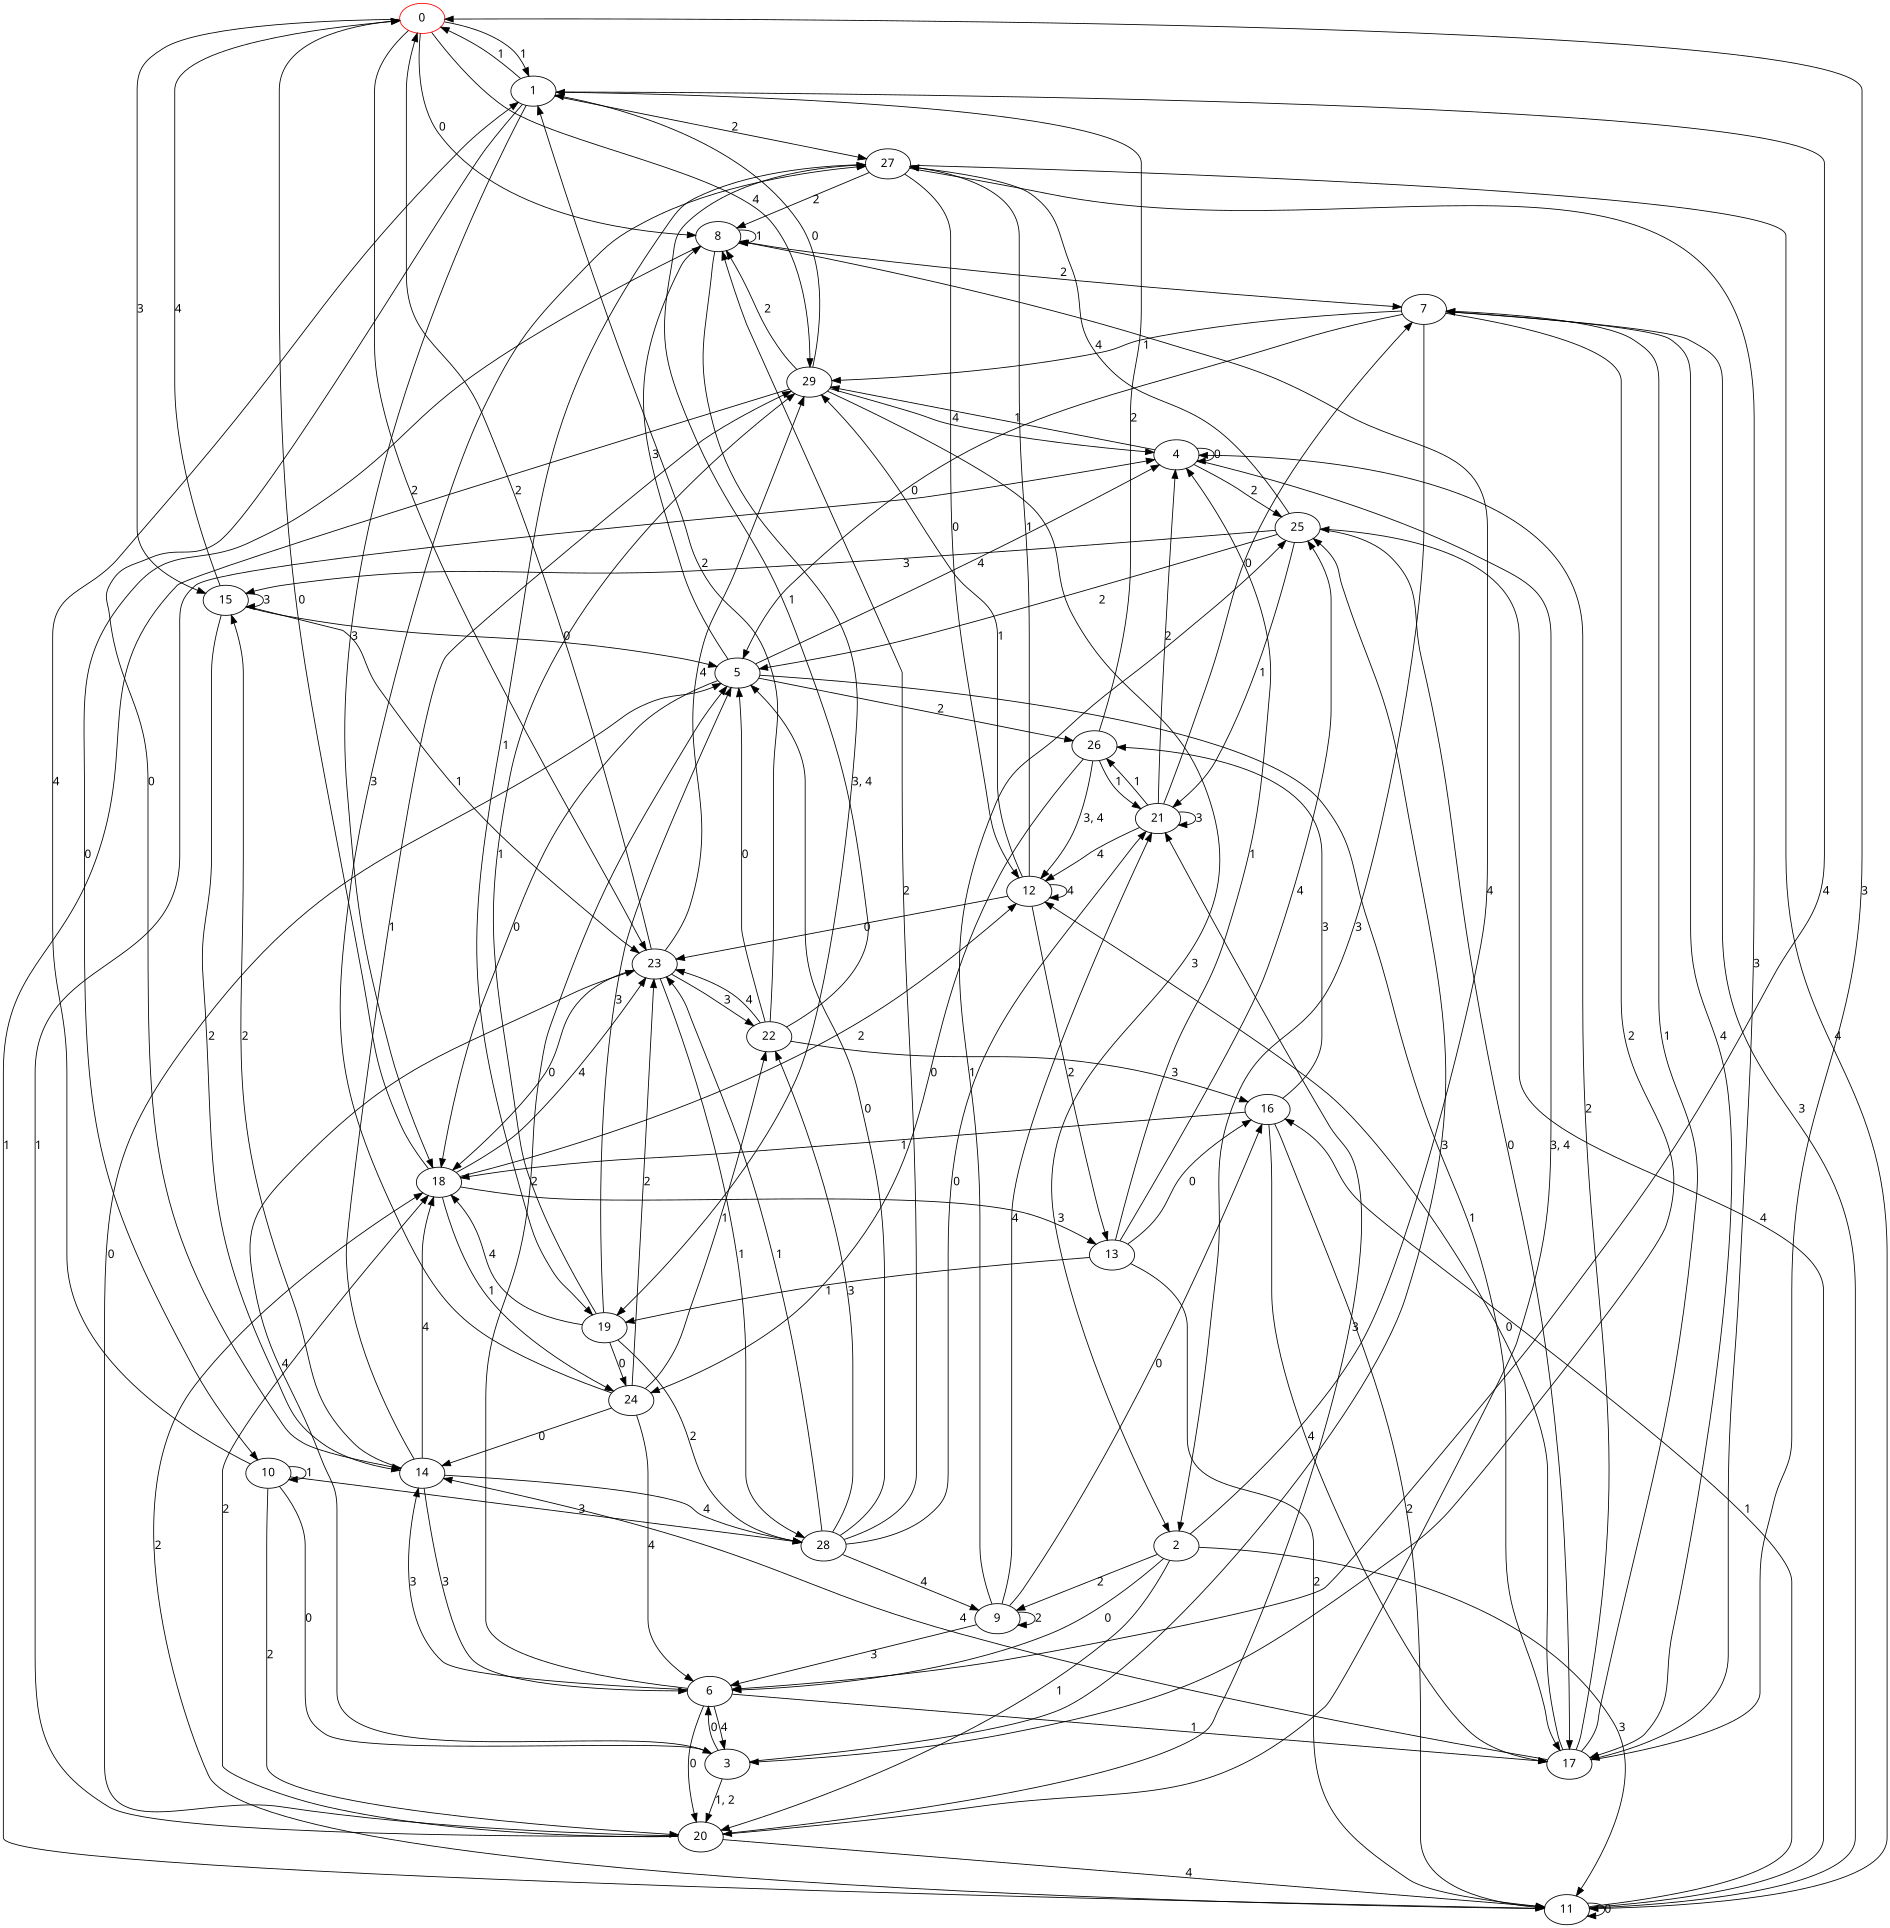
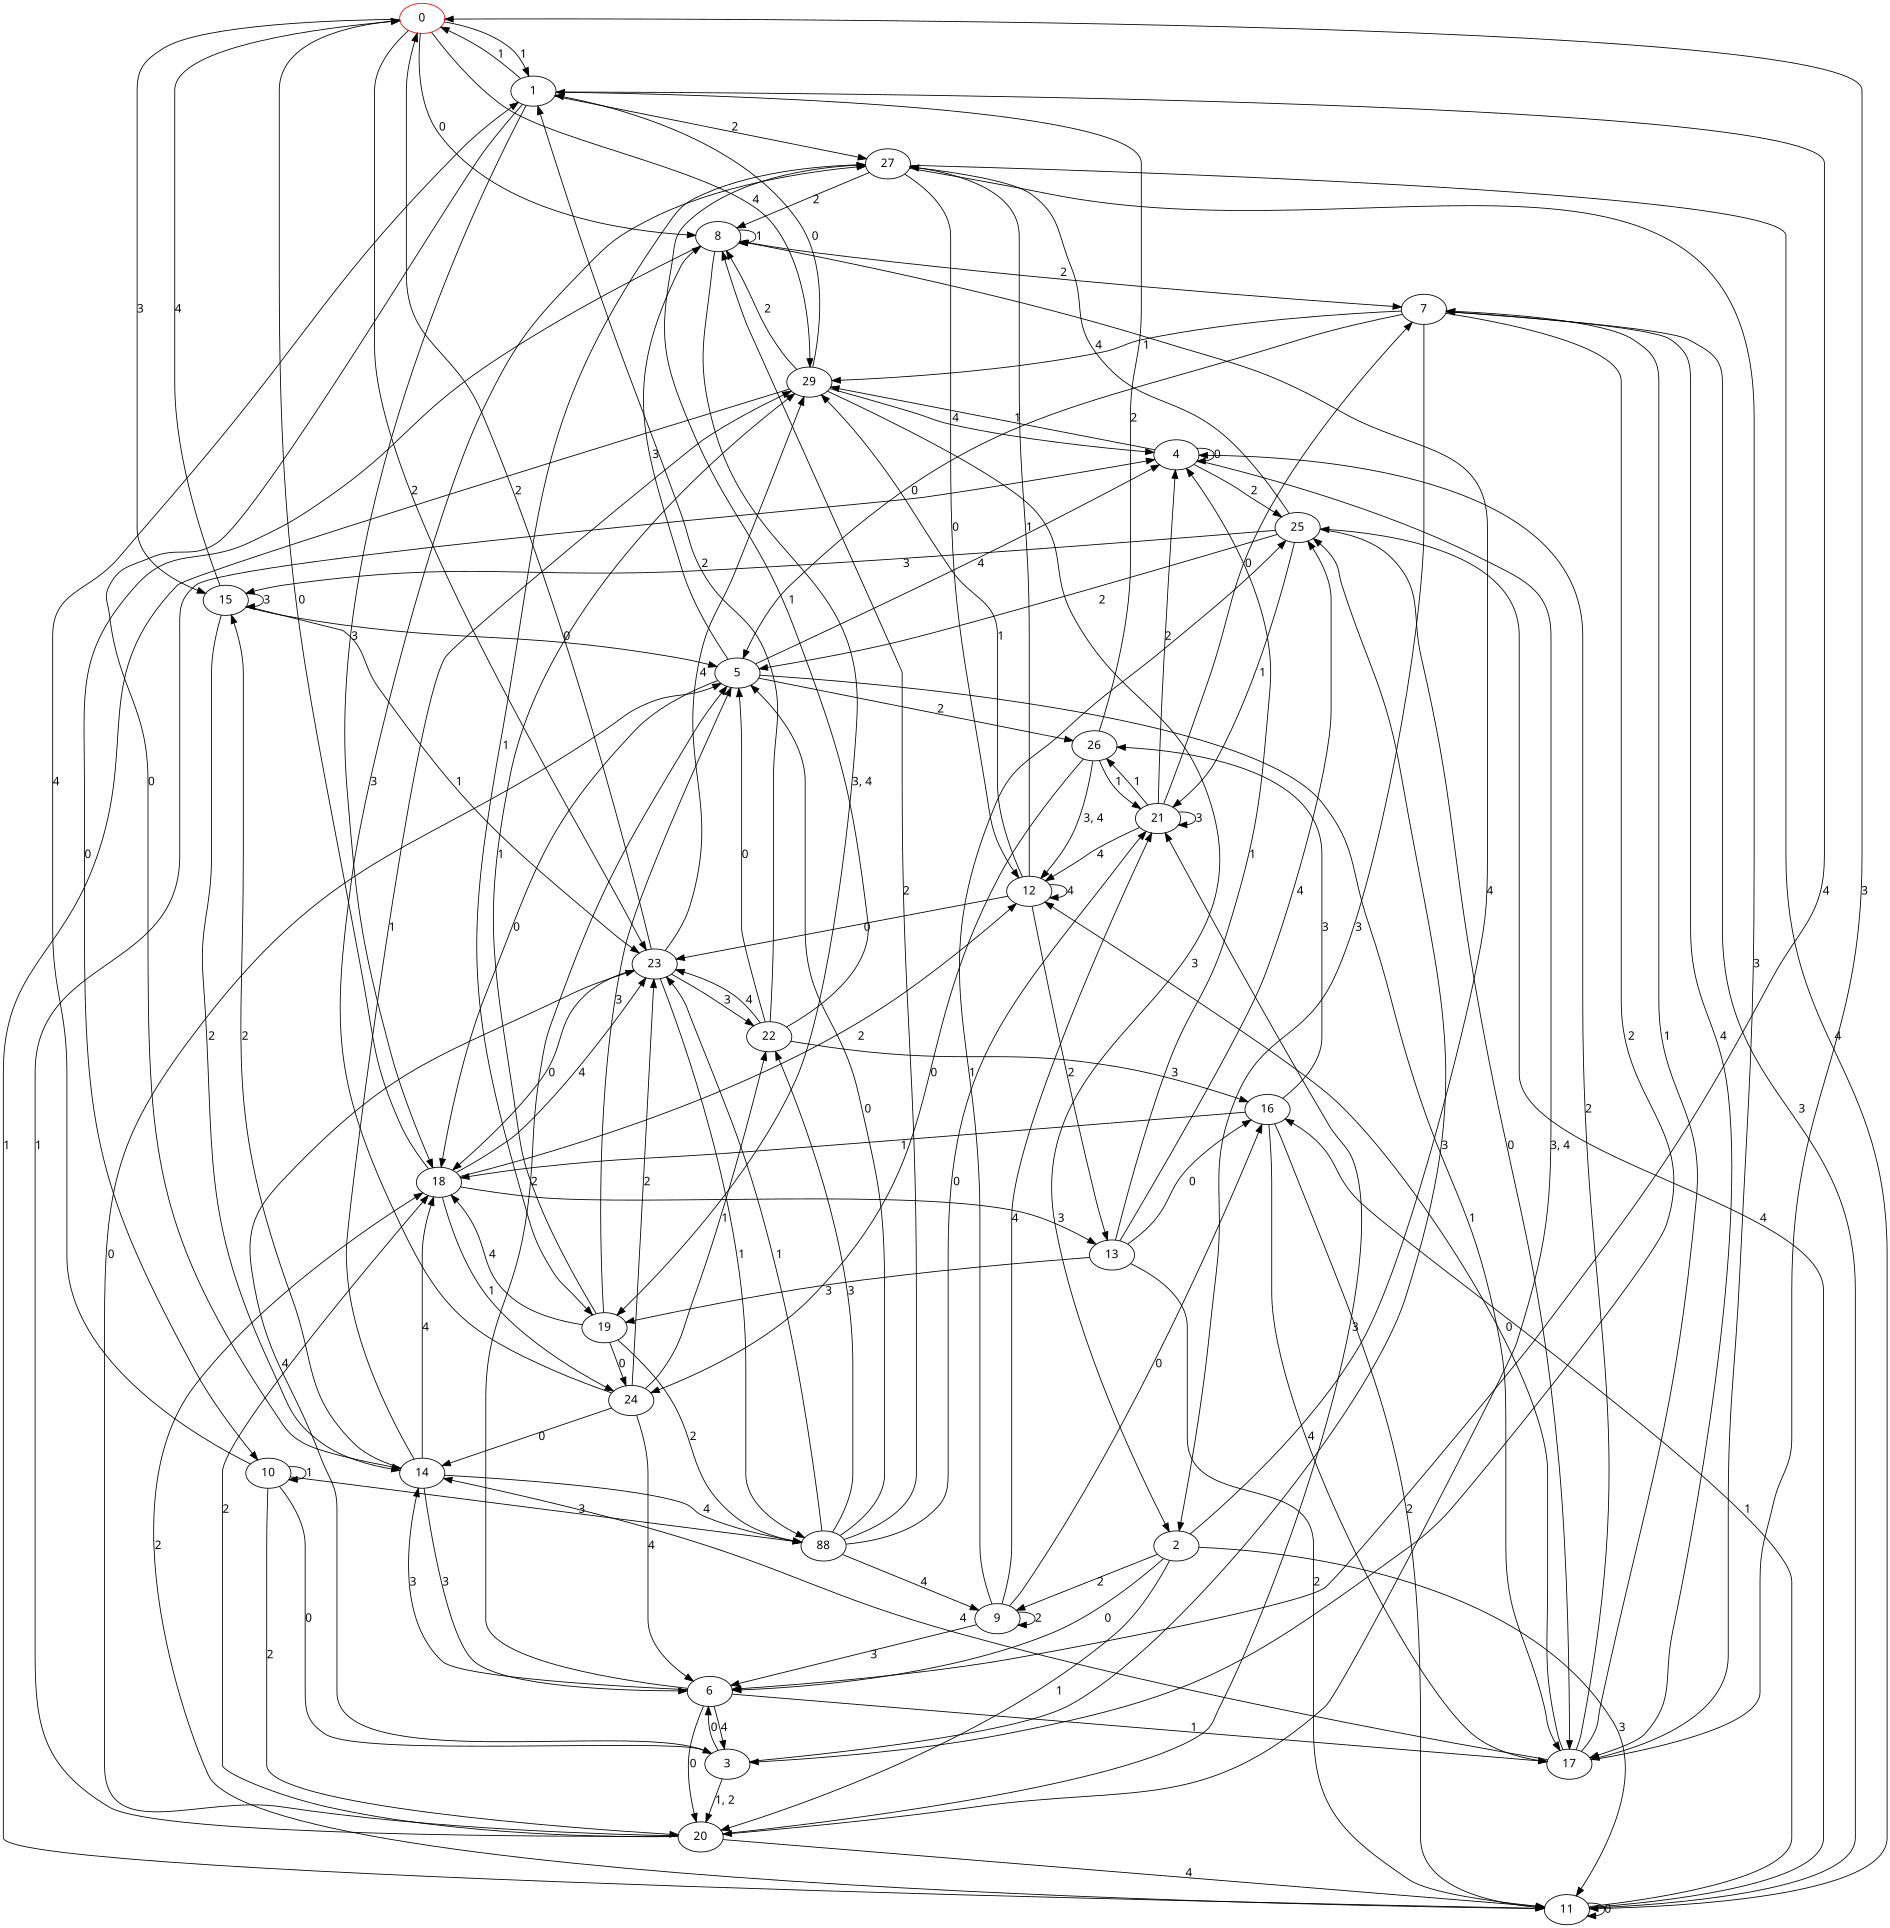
edge "13" -> "19": label "1" -> "3"
node "28": label "28" -> "88"
